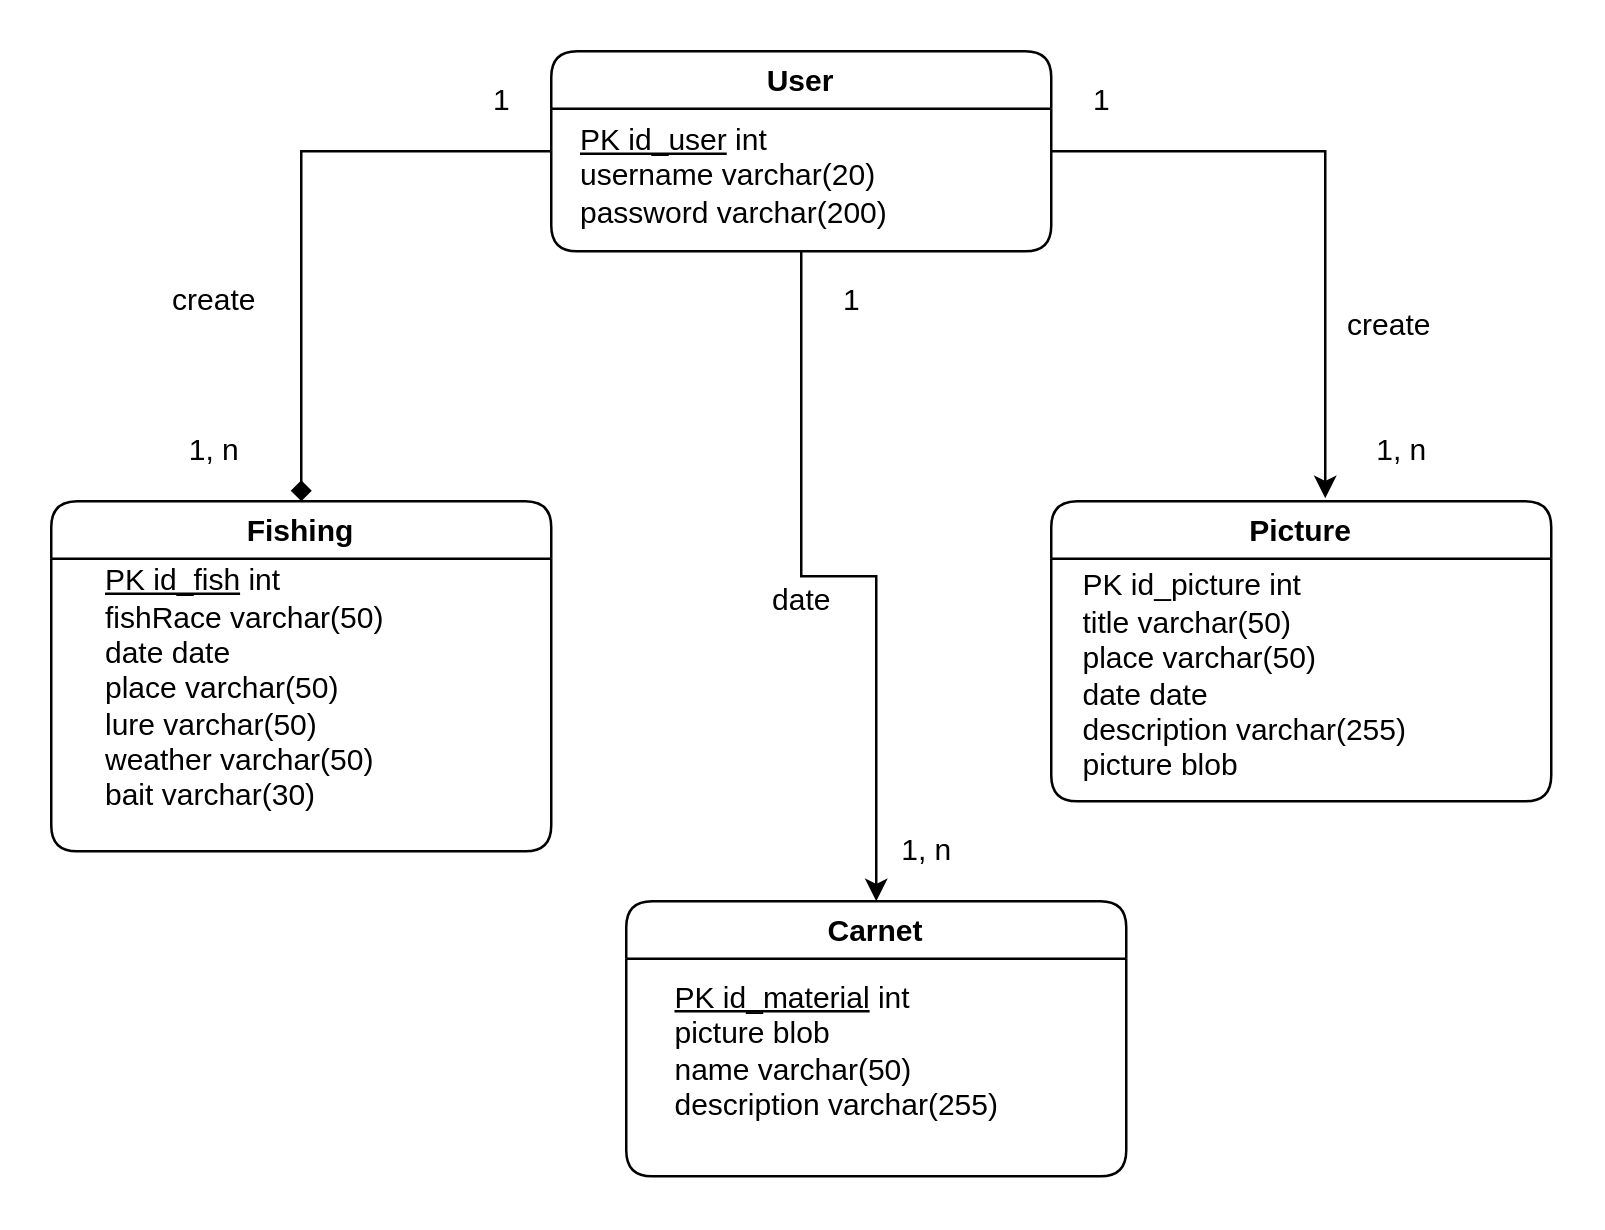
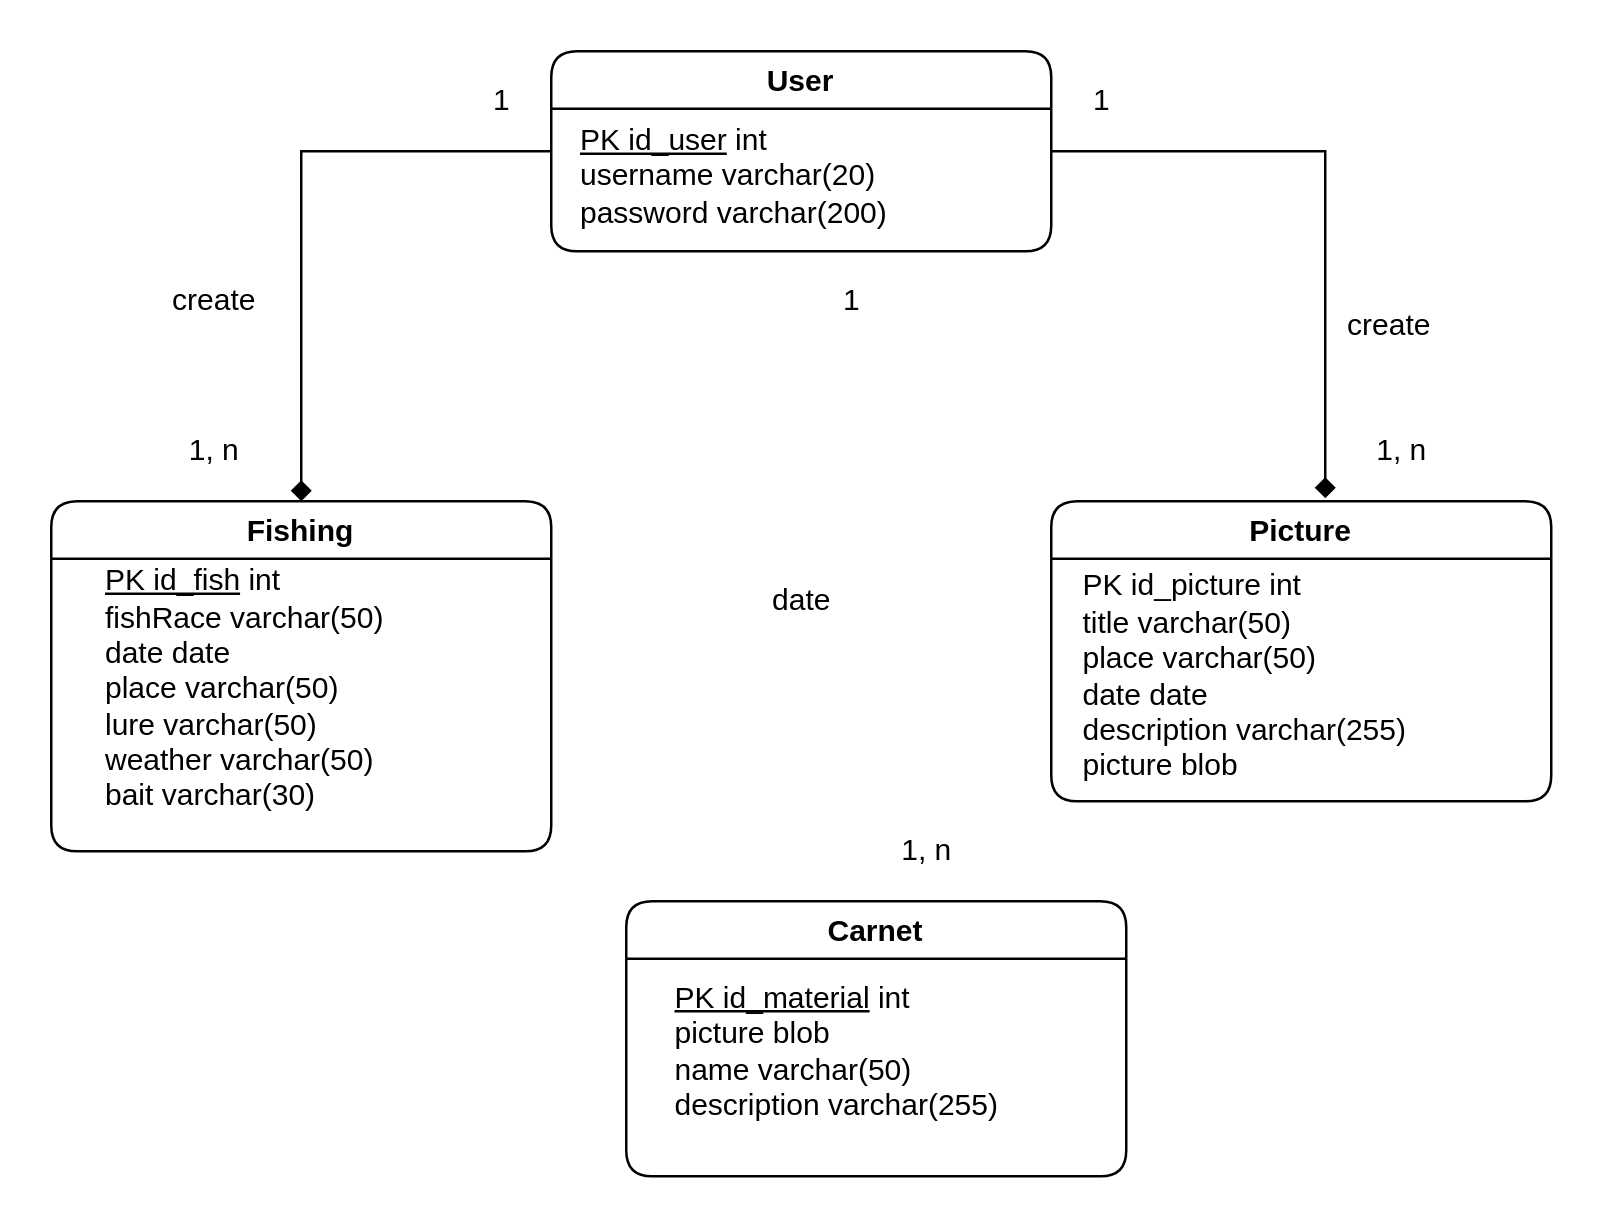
edge "User" -> "Picture": arrowhead classic -> diamond
edge "User" -> "Carnet": removed
